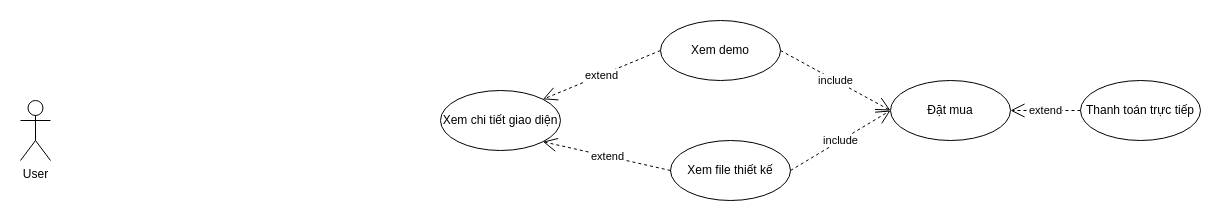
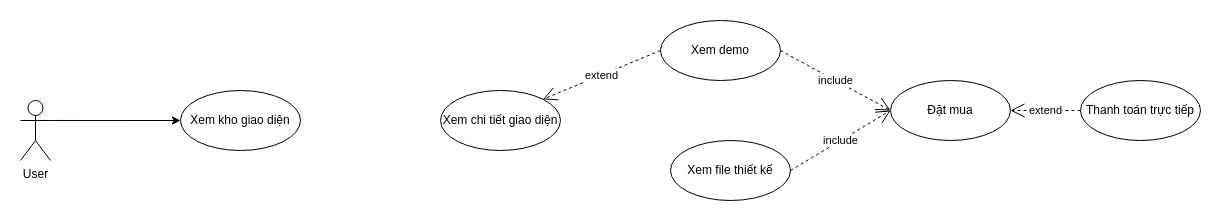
edge "User" -> "Xem kho giao diện": added
node "Xem kho giao diện": added
edge "Xem file thiết kế" -> "Xem chi tiết giao diện": removed, label "extend"
